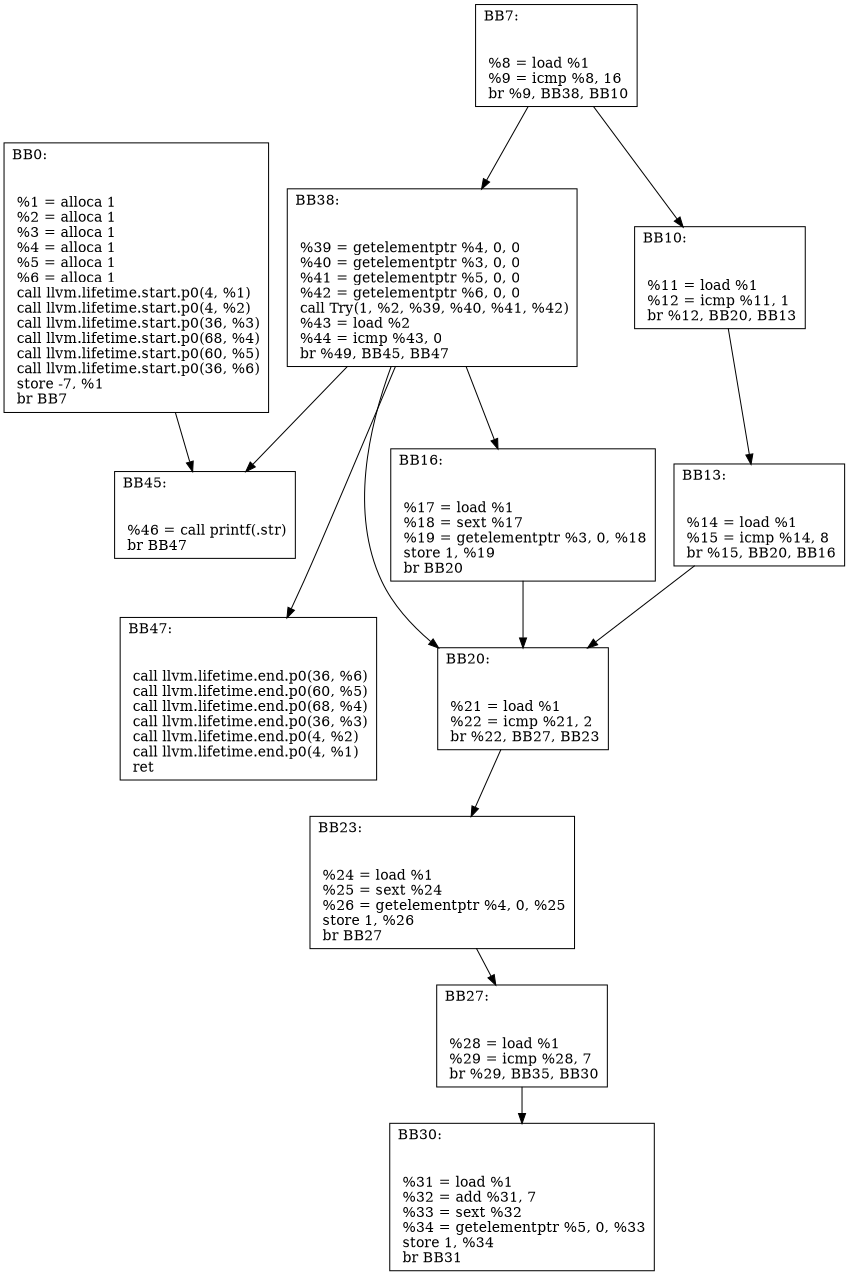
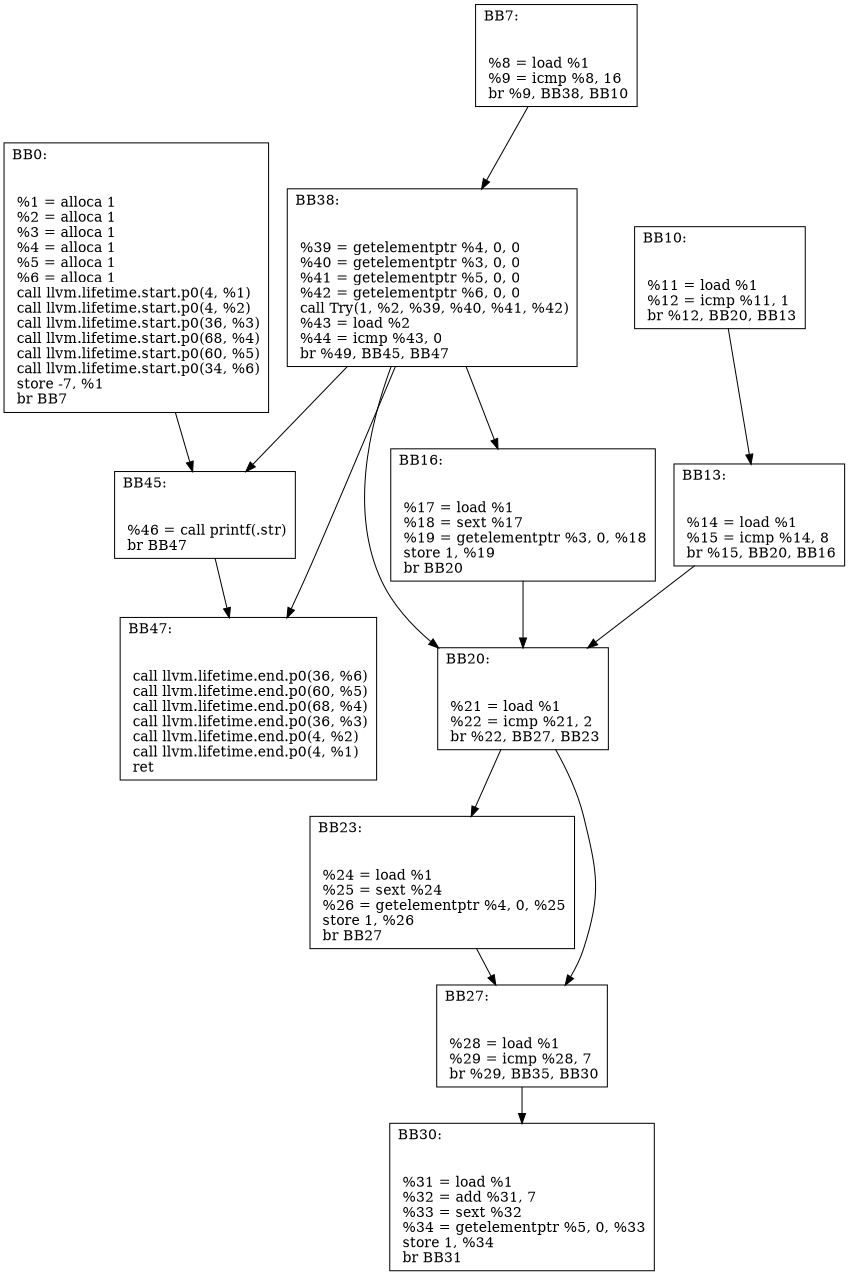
edge "BB7:" -> "BB10:": removed
node "BB0:": text "call llvm.lifetime.start.p0(36, %6)" -> "call llvm.lifetime.start.p0(34, %6)"
edge "BB45:" -> "BB47:": added
edge "BB20:" -> "BB27:": added
